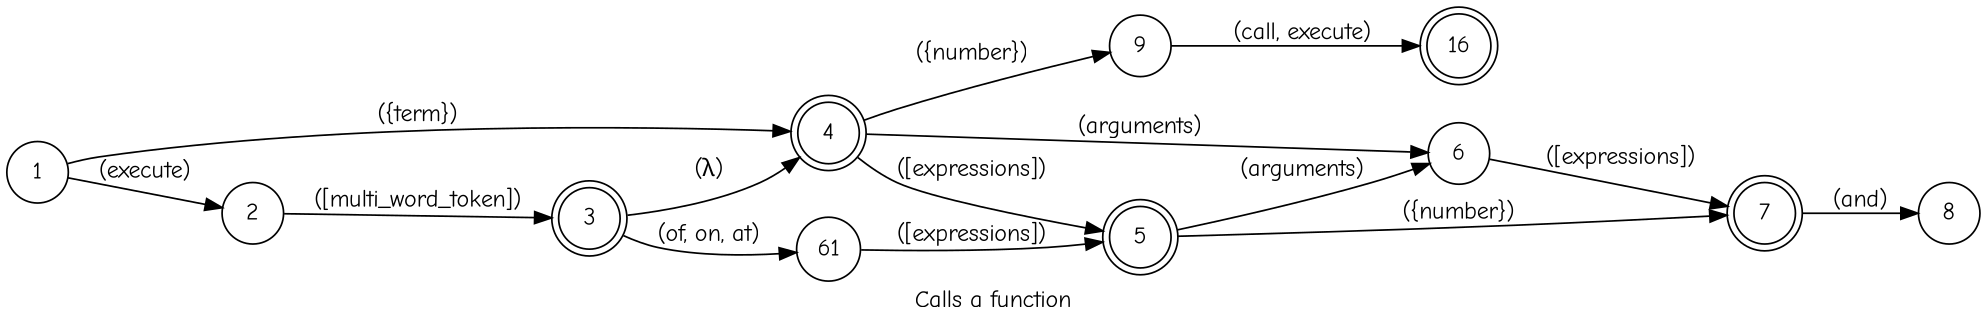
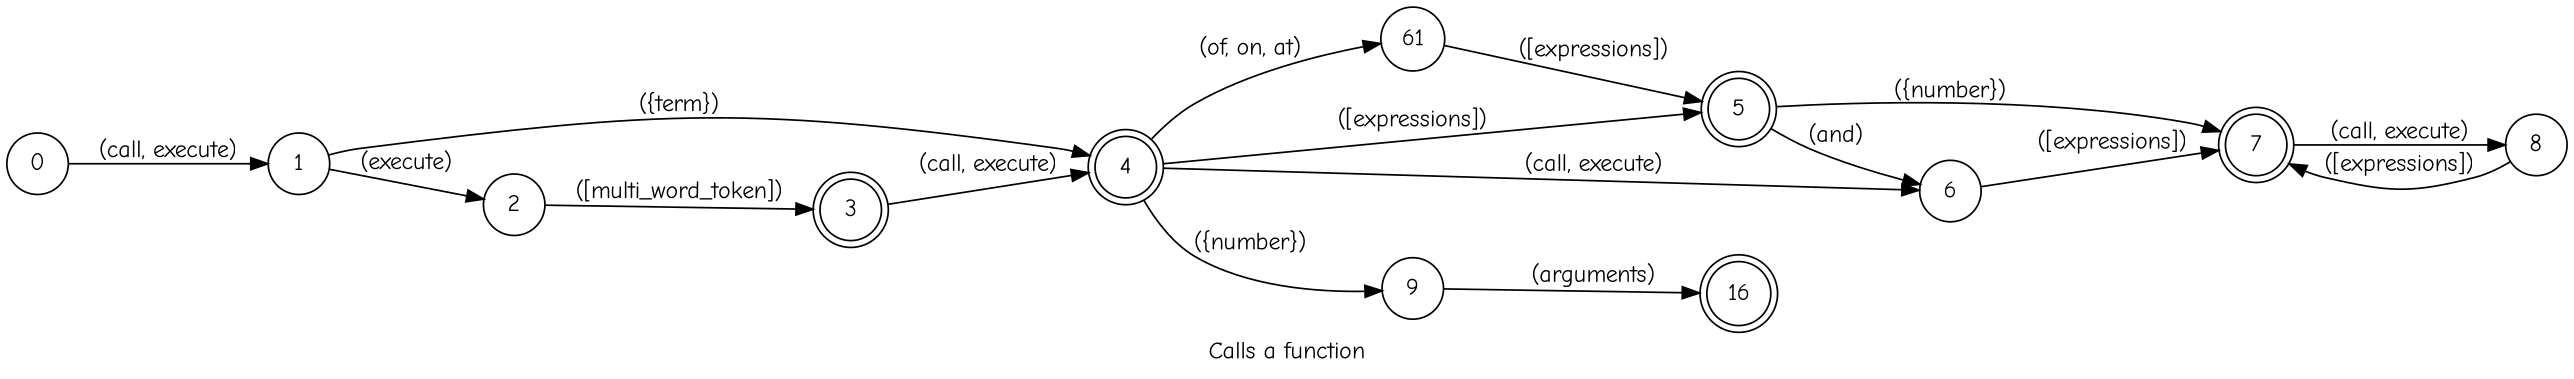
edge "9" -> "16": label "(call, execute)" -> "(arguments)"
edge "4" -> "6": label "(arguments)" -> "(call, execute)"
node "0": added
edge "3" -> "4": label "(λ)" -> "(call, execute)"
edge "5" -> "6": label "(arguments)" -> "(and)"
edge "8" -> "7": added, label "([expressions])"
edge "7" -> "8": label "(and)" -> "(call, execute)"
edge "3" -> "61": now "4" -> "61"
